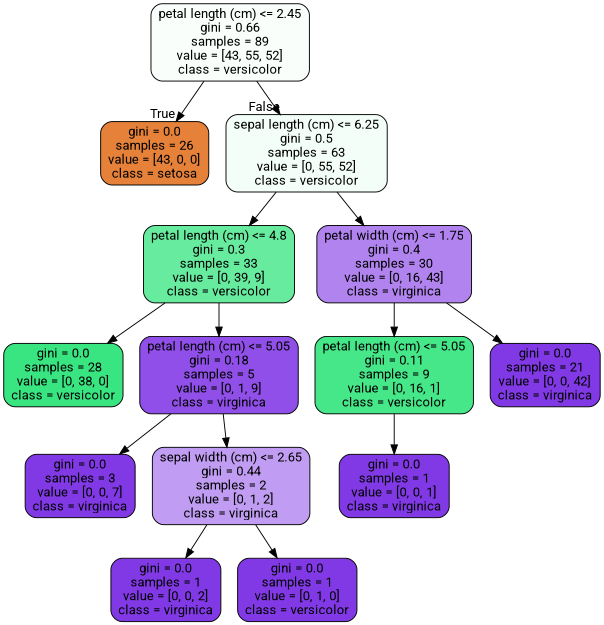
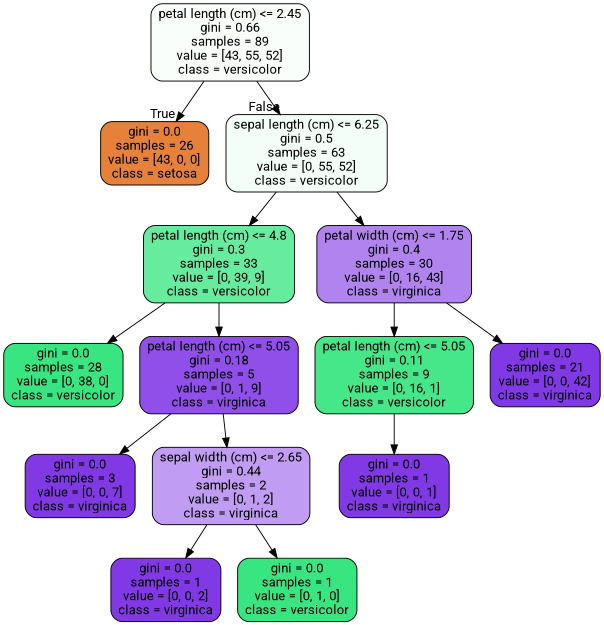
node "gini = 0.0 samples = 1 value = [0, 1, 0] class = versicolor": fillcolor #8139e5 -> #39e581
